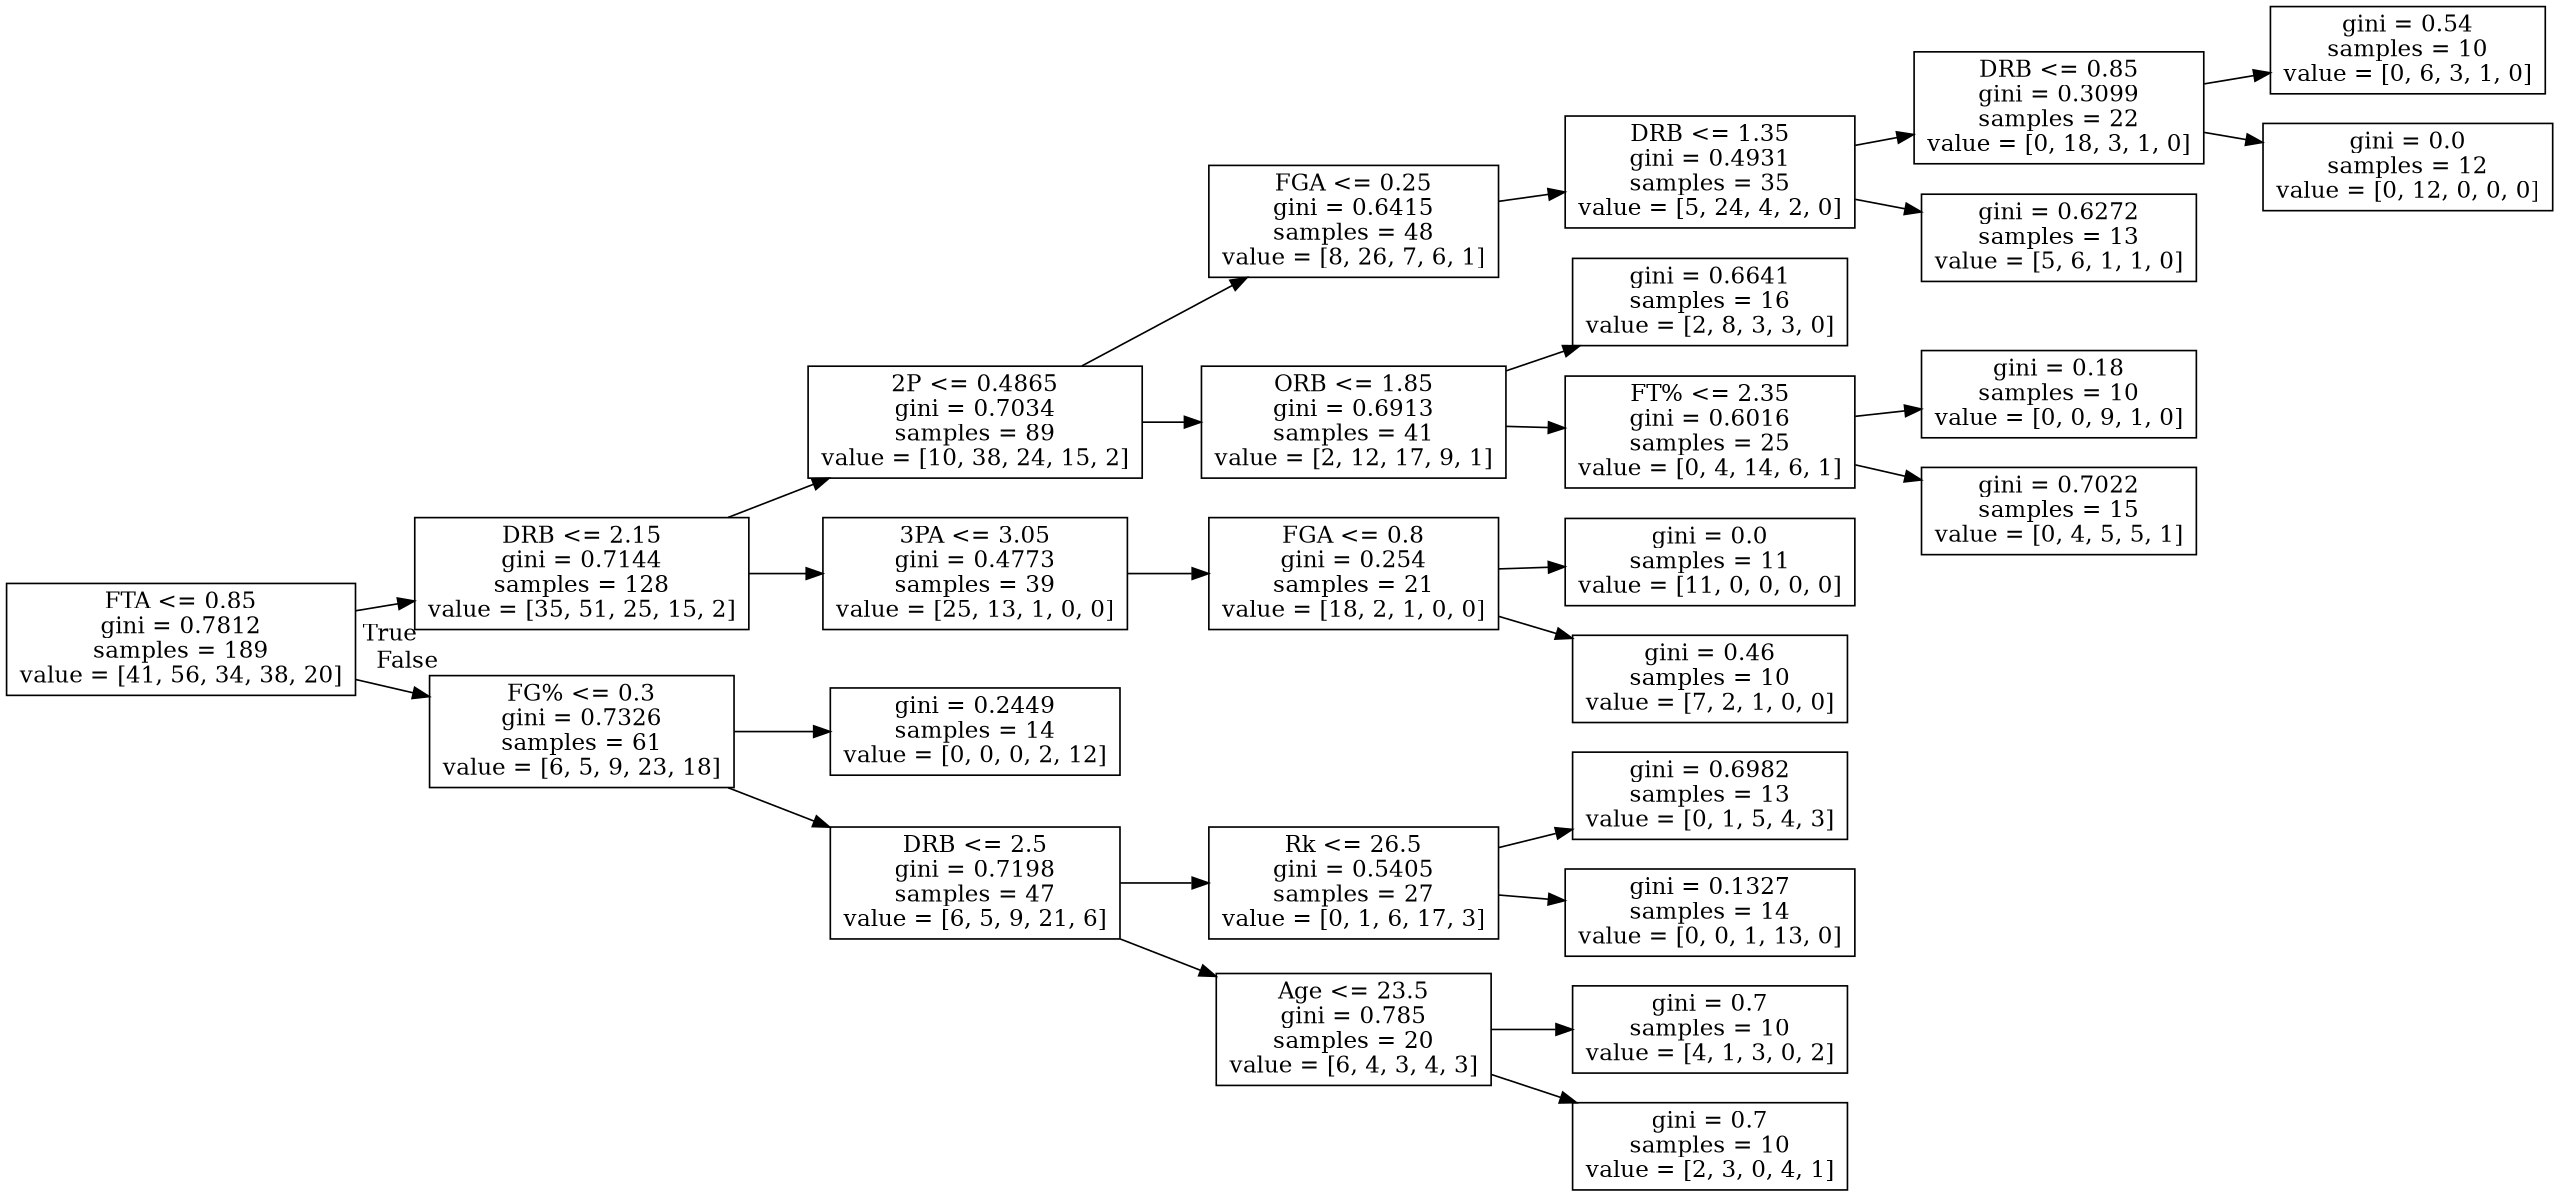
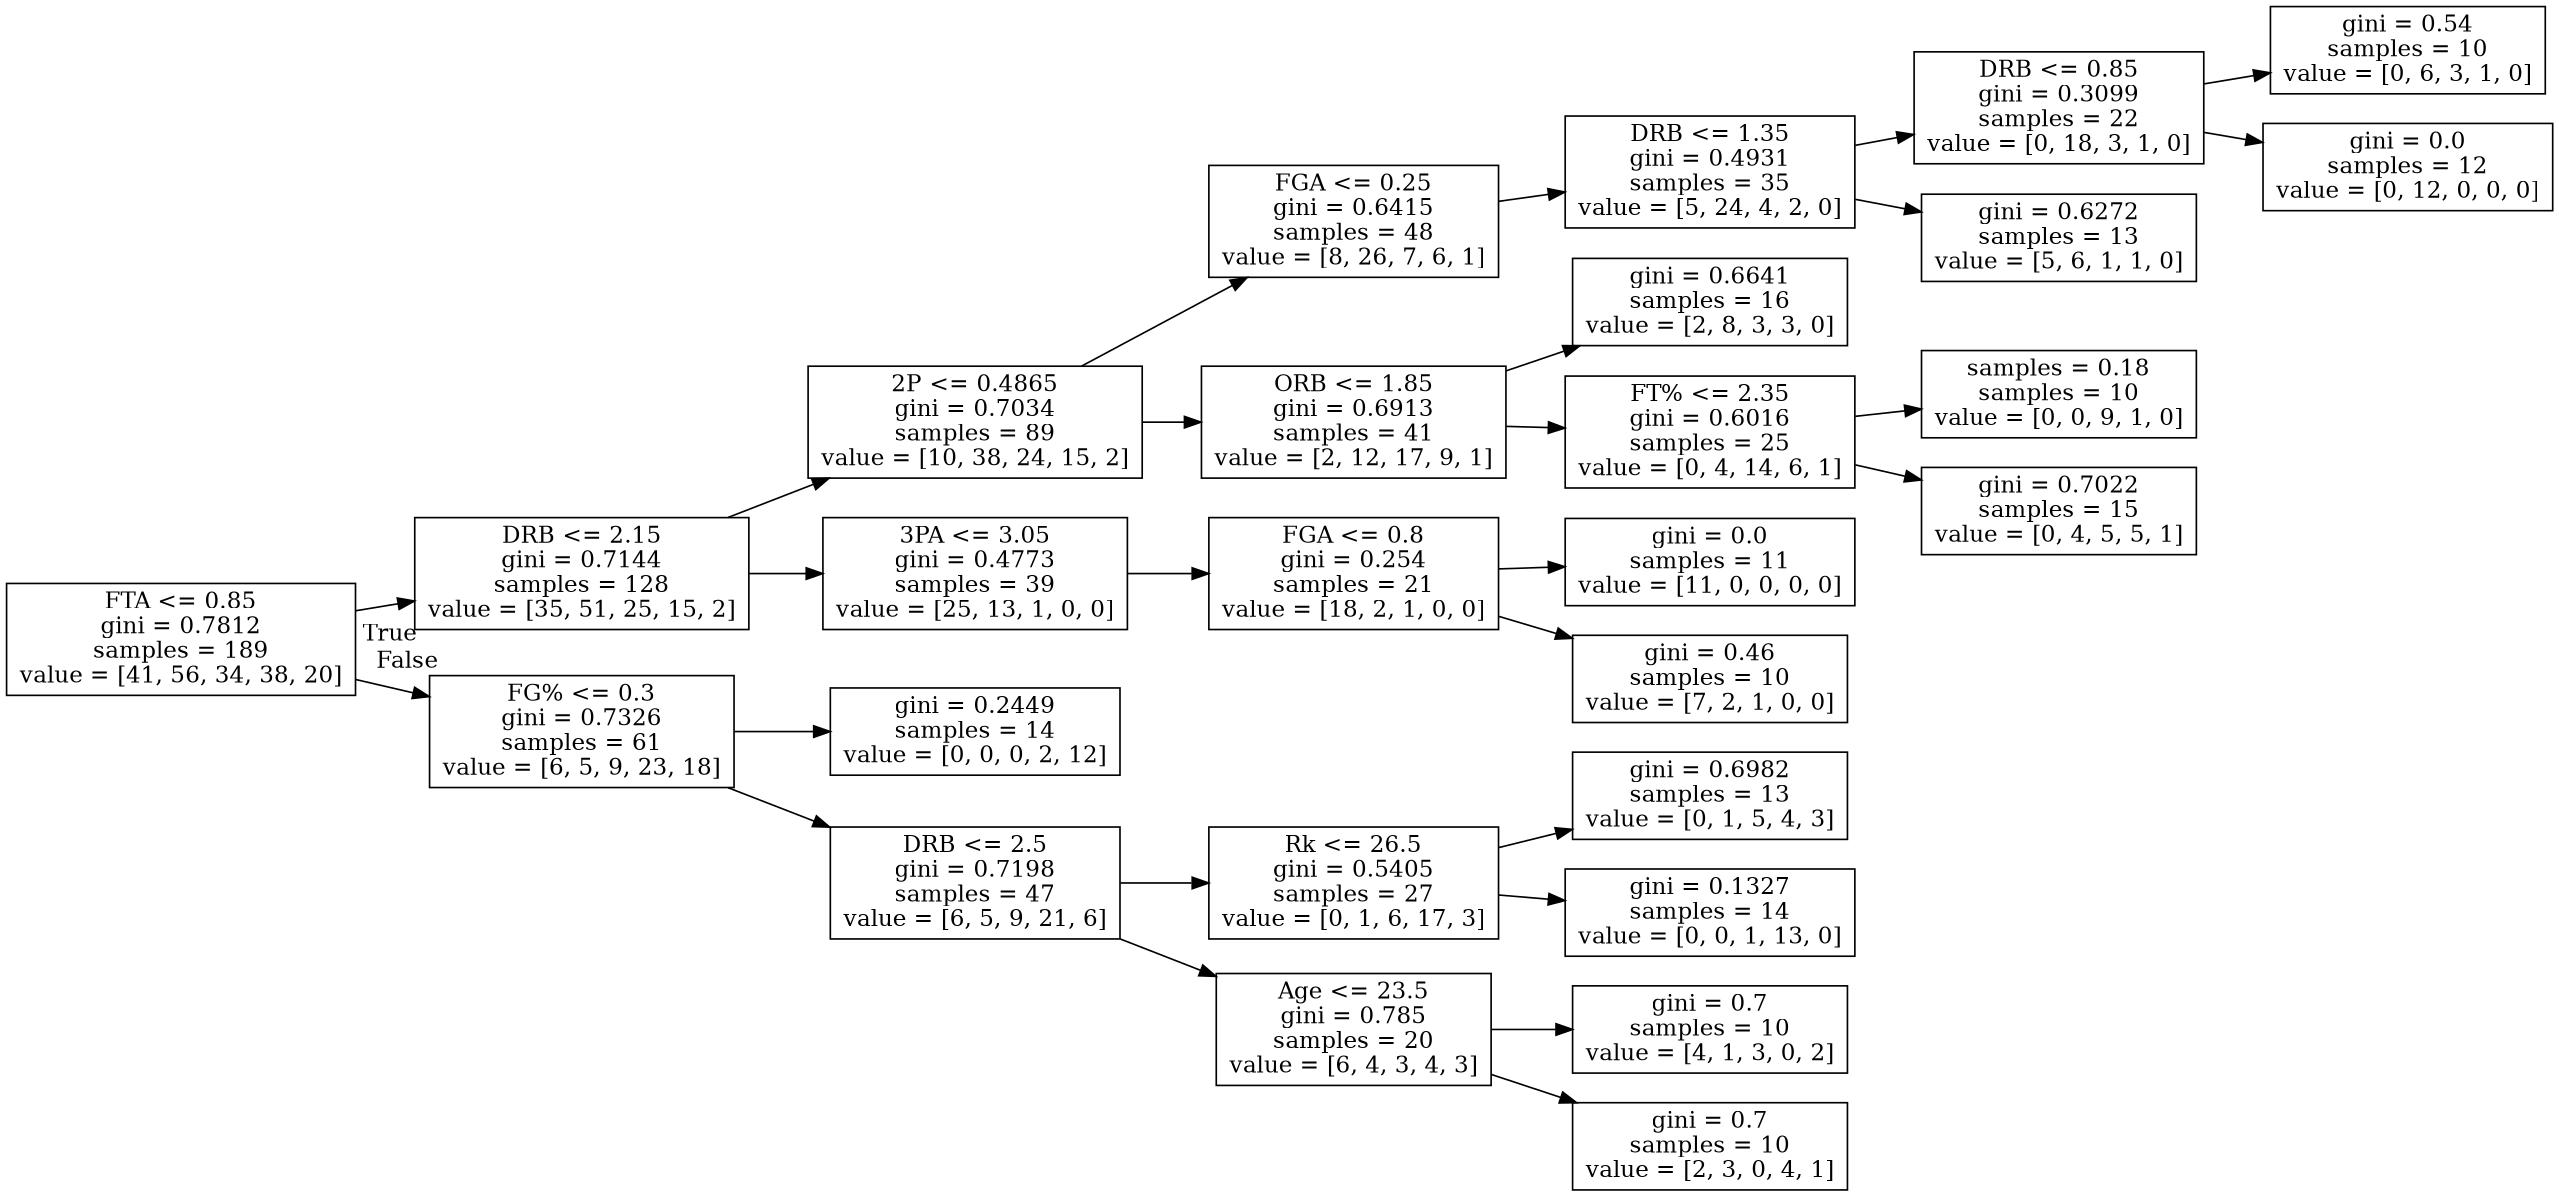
node "gini = 0.18 samples = 10 value = [0, 0, 9, 1, 0]": label "gini = 0.18 samples = 10 value = [0, 0, 9, 1, 0]" -> "samples = 0.18 samples = 10 value = [0, 0, 9, 1, 0]"
